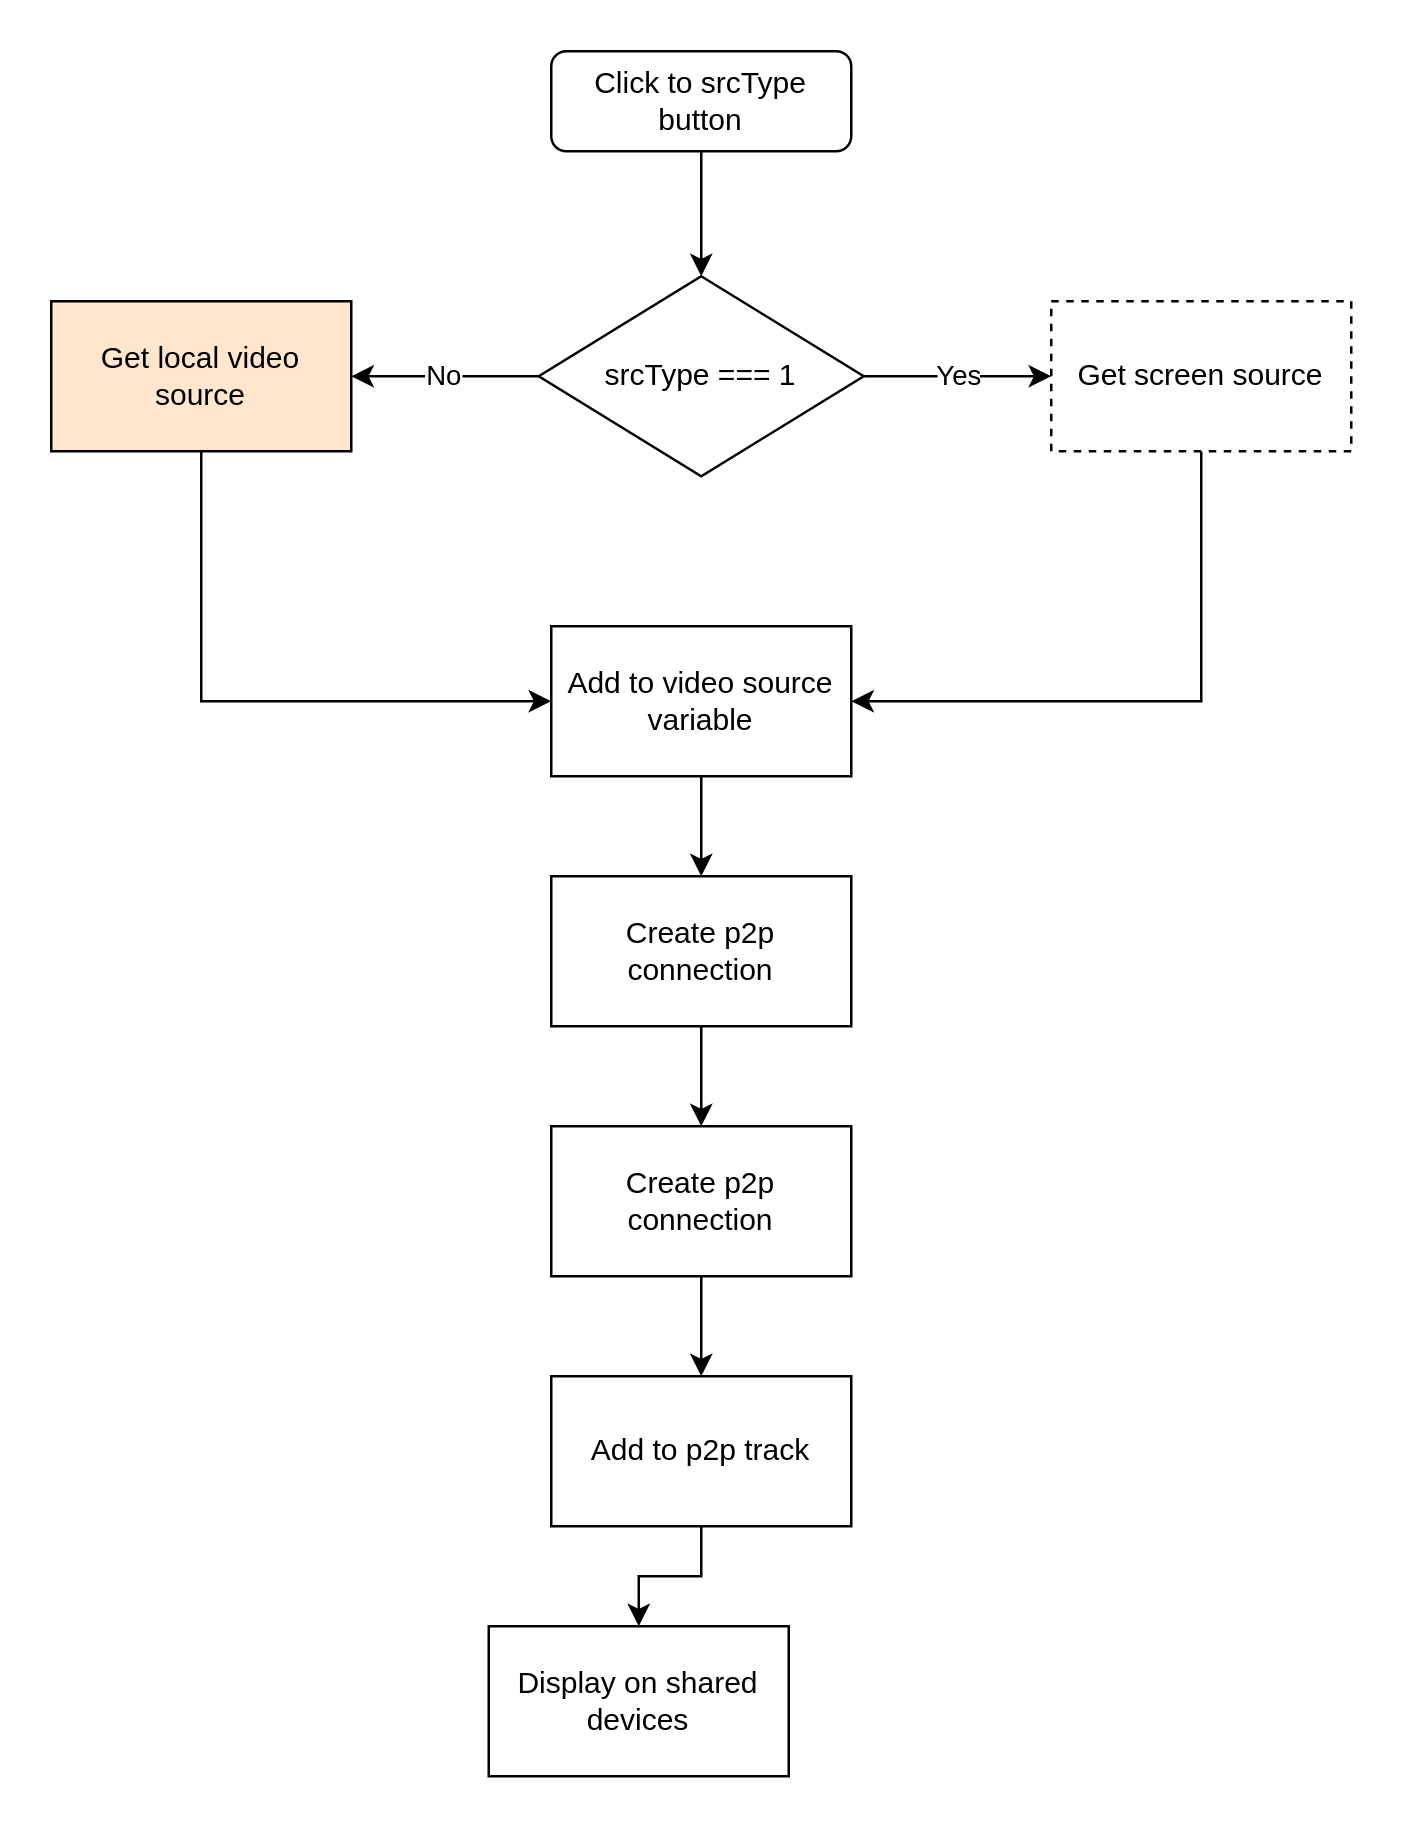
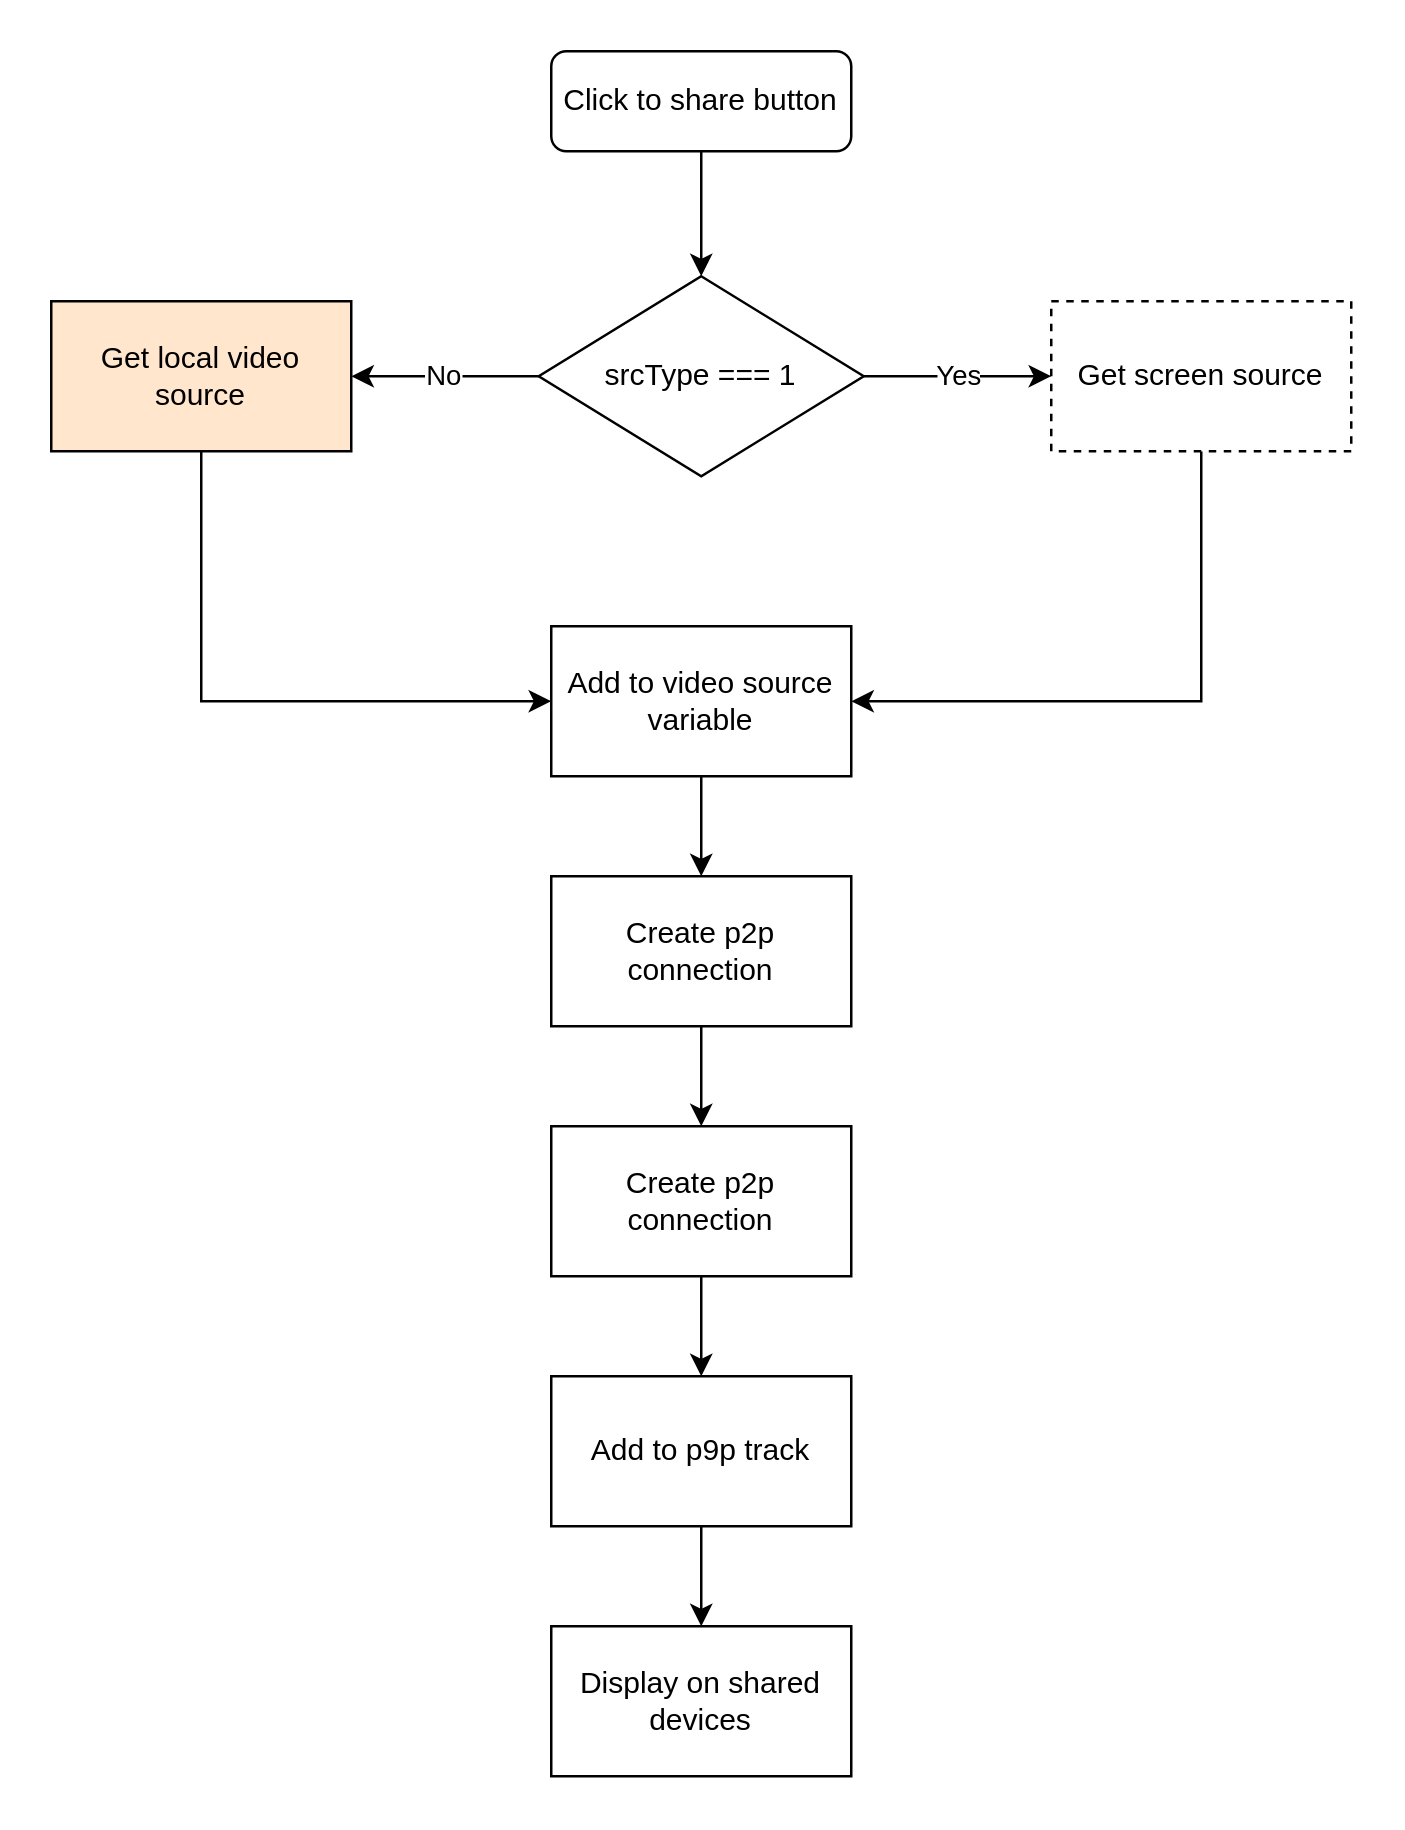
node "Click to srcType button": label "Click to srcType button" -> "Click to share button"
node "Add to p2p track": label "Add to p2p track" -> "Add to p9p track"
node "Display on shared devices": moved (639, 1701) -> (701, 1701)
